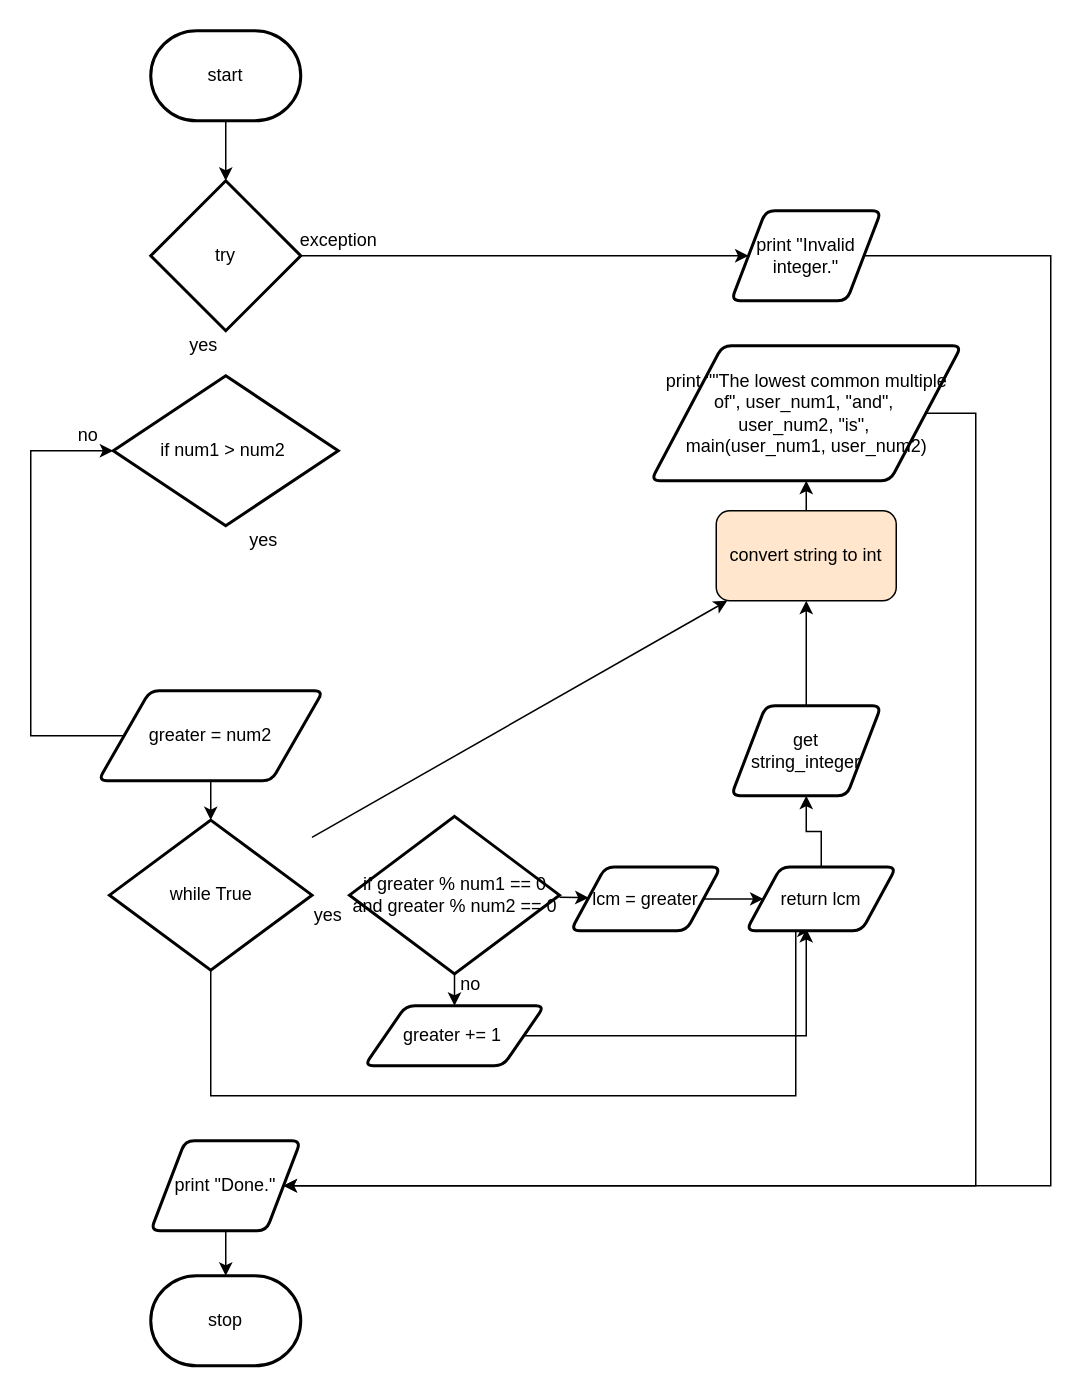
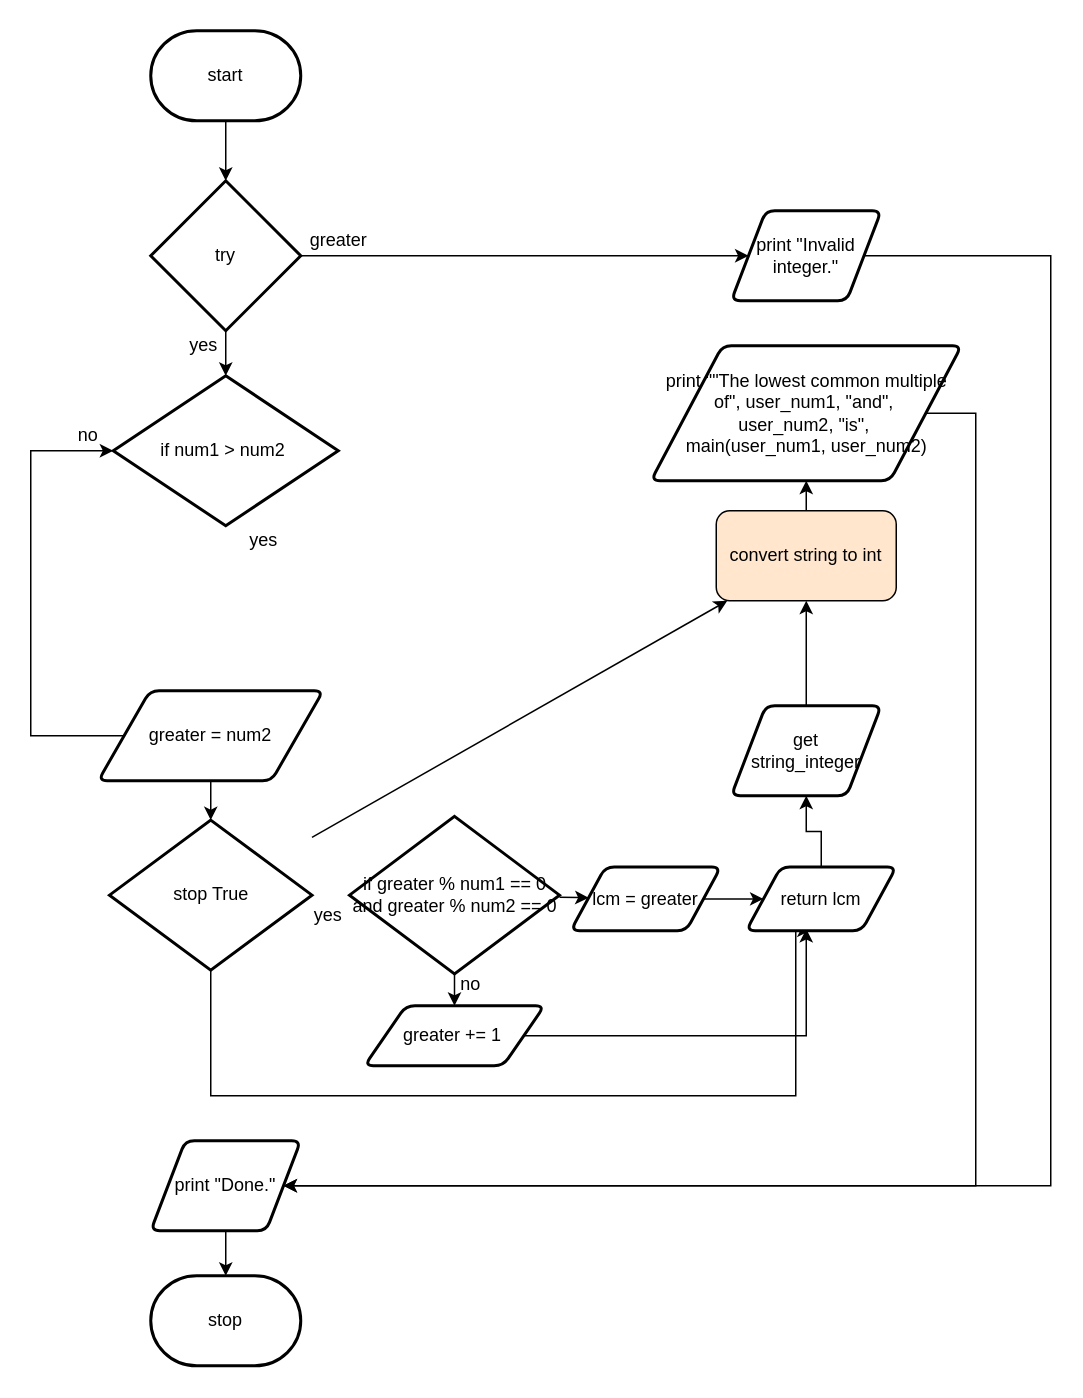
node "exception": label "exception" -> "greater"
edge "try" -> "if num1 > num2": added
node "while True": label "while True" -> "stop True"
